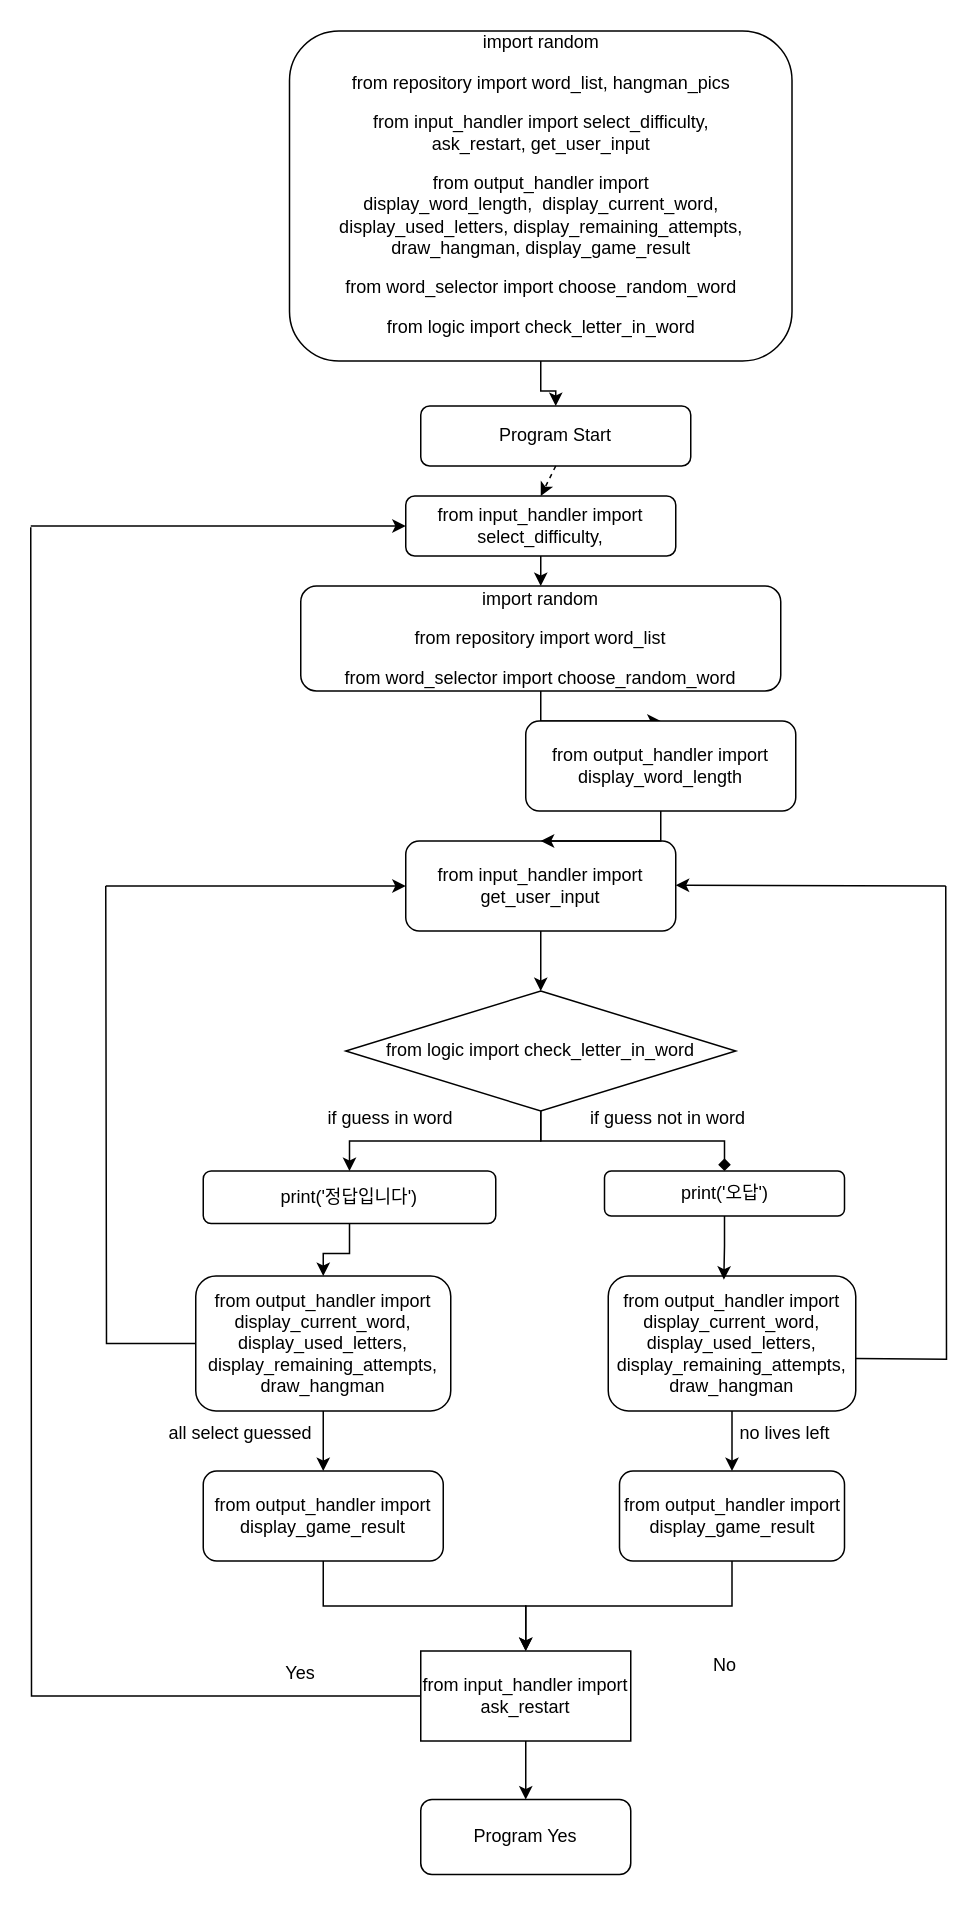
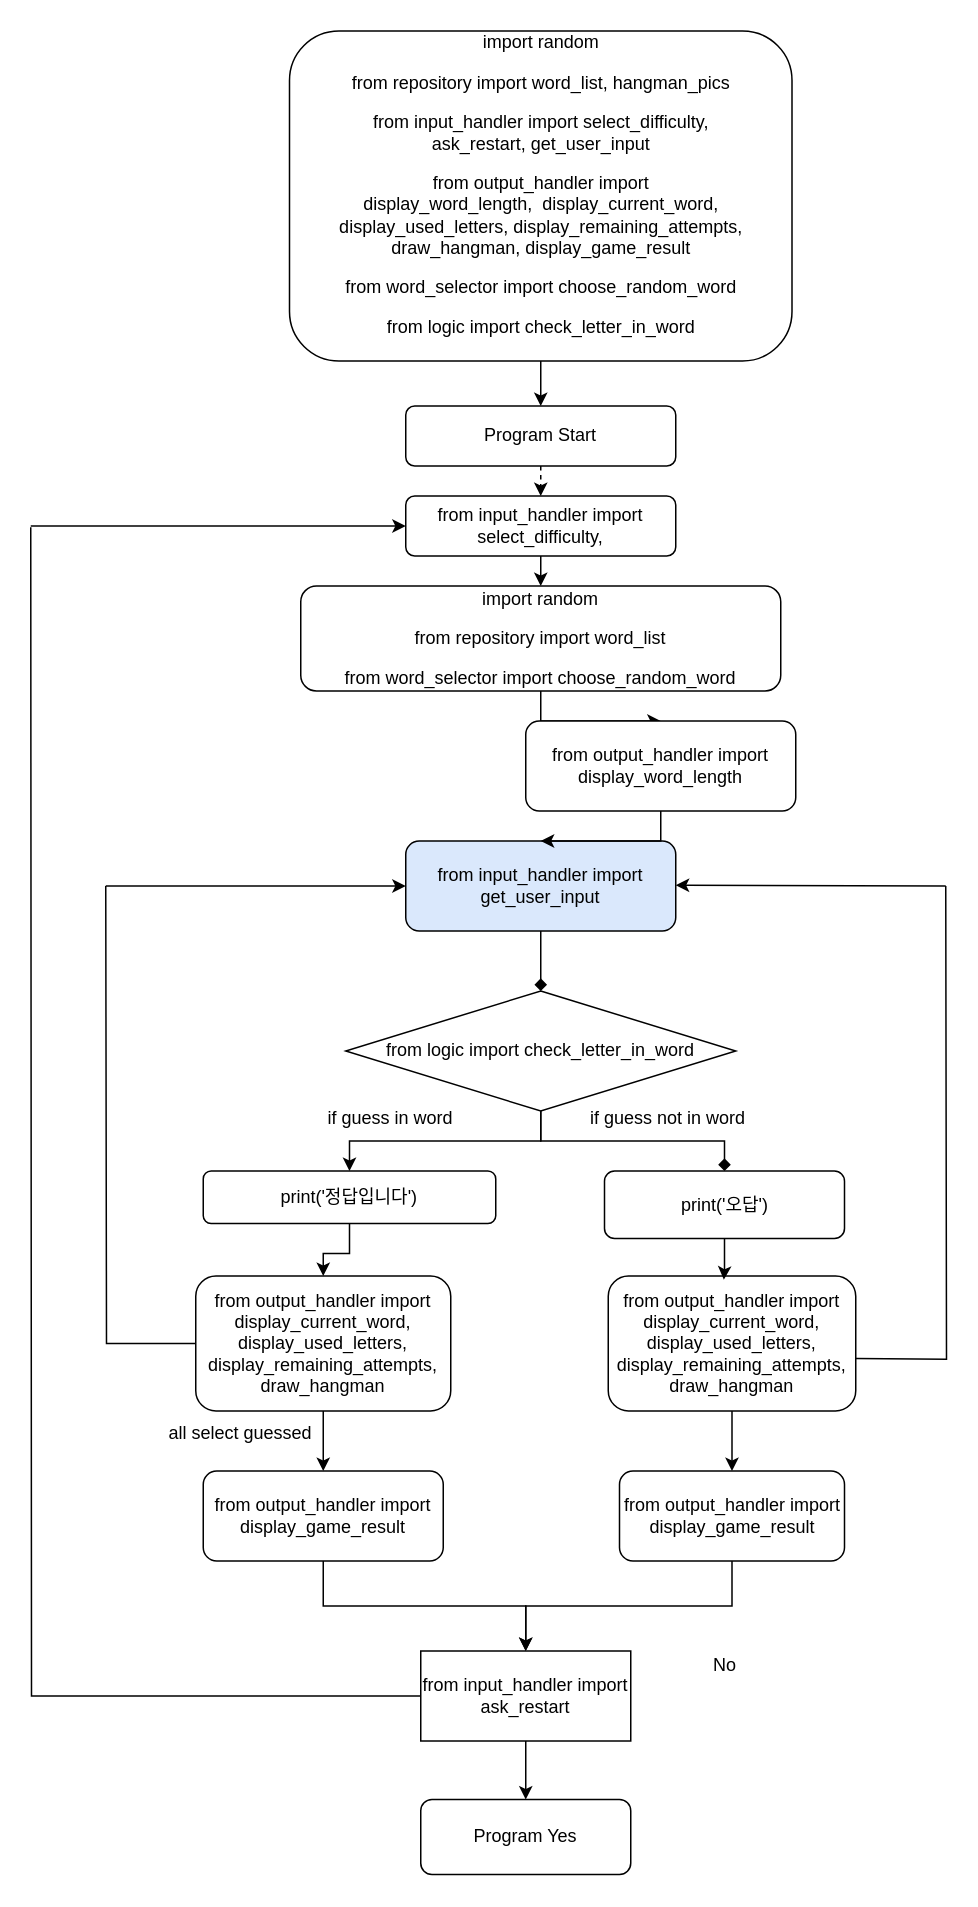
node "Program Start": moved (556, 436) -> (541, 436)
node "from input_handler import get_user_input": fillcolor #ffffff -> #dae8fc
edge "from input_handler import get_user_input" -> "from logic import check_letter_in_word": arrowhead classic -> diamond
node "print('오답')": size 240x45 -> 240x68
node "no lives left": removed
node "Yes": removed
